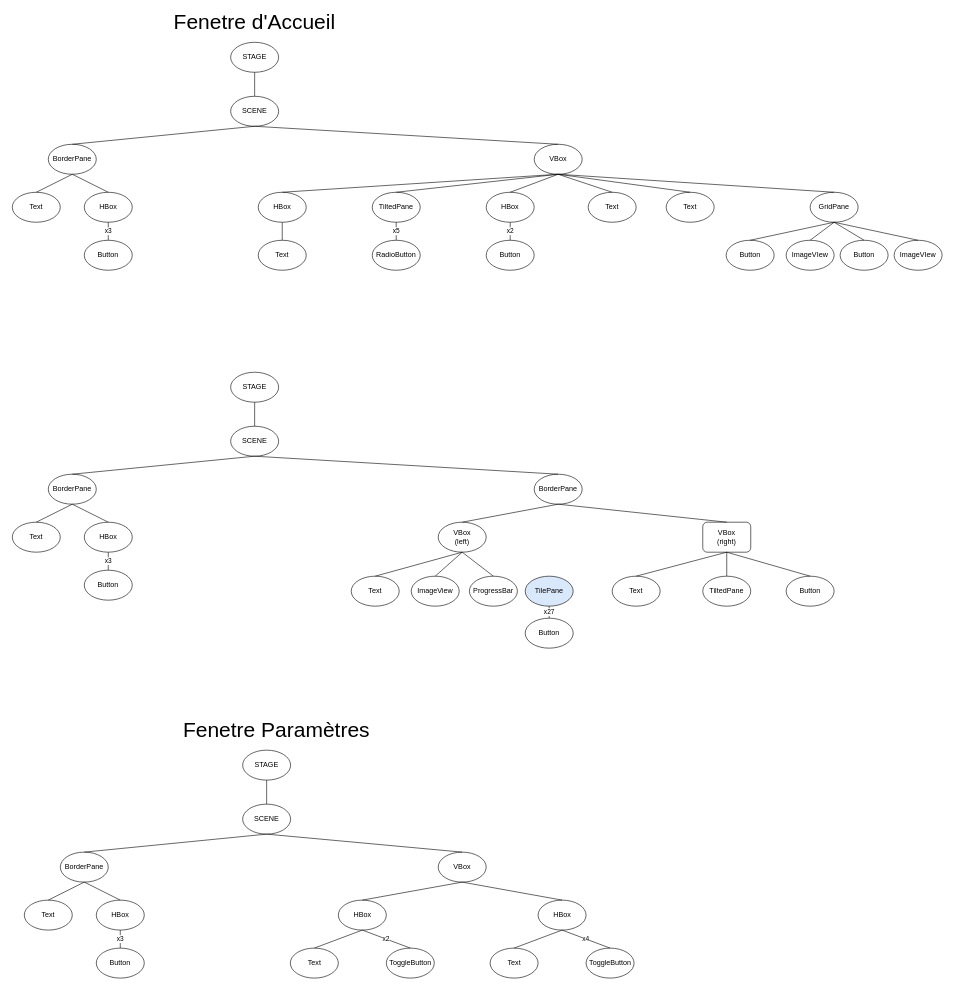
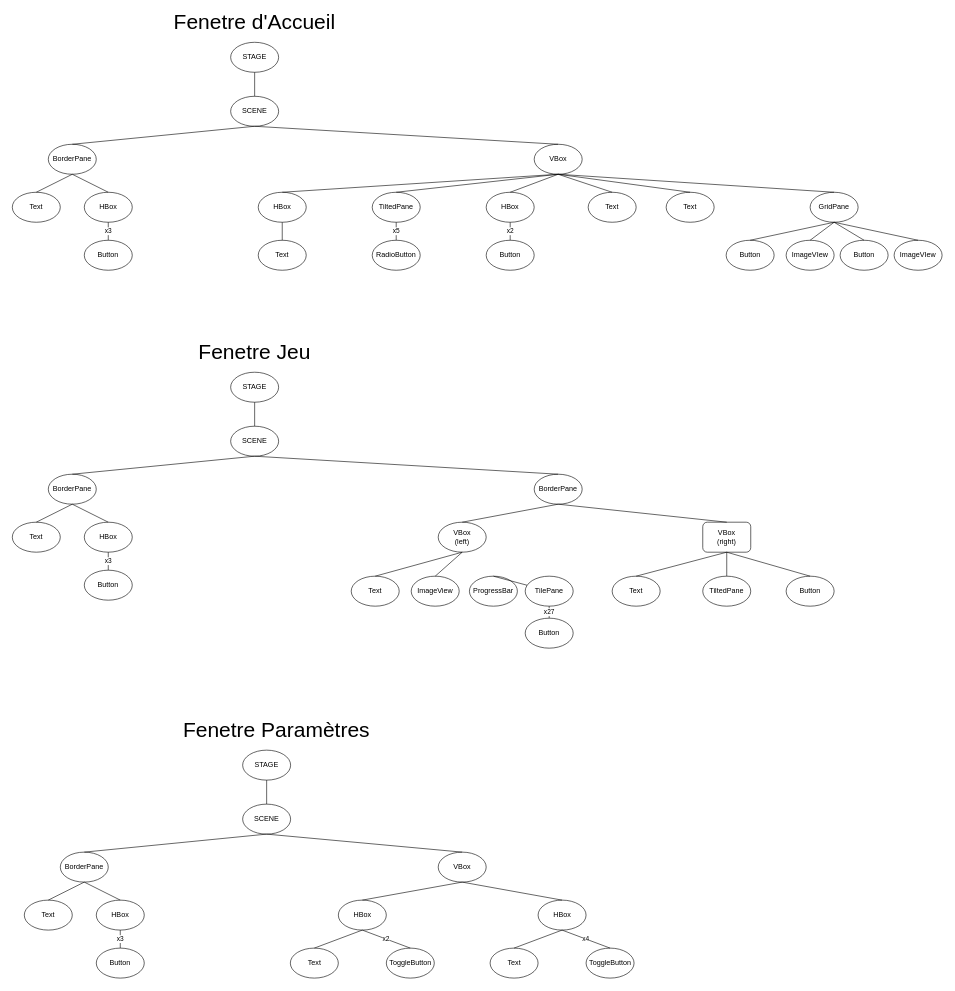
node "Fenetre Jeu": added
edge "VBox (left)" -- "ProgressBar": now "TilePane" -- "ProgressBar"
node "TilePane": fillcolor #dae8fc -> #ffffff
